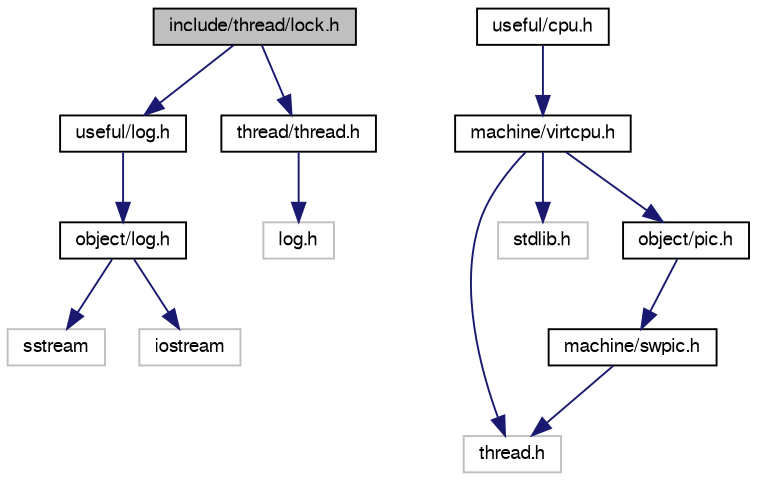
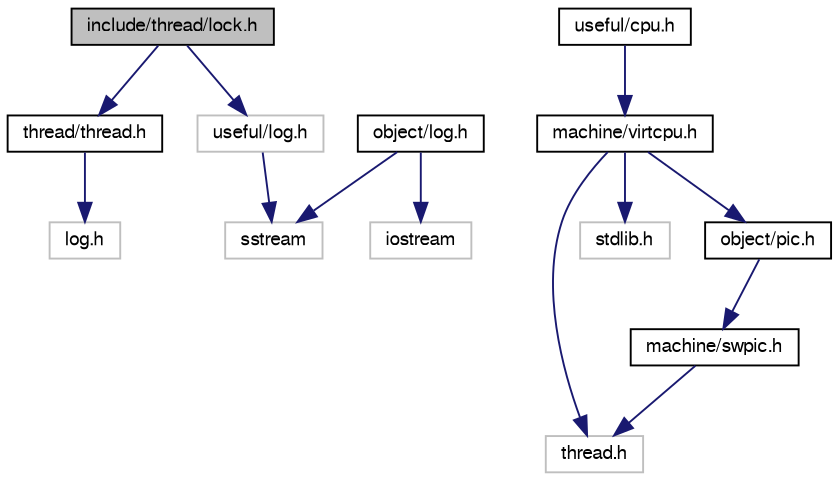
node "useful/log.h": color black -> grey75
edge "useful/log.h" -> "object/log.h": now "useful/log.h" -> "sstream"
